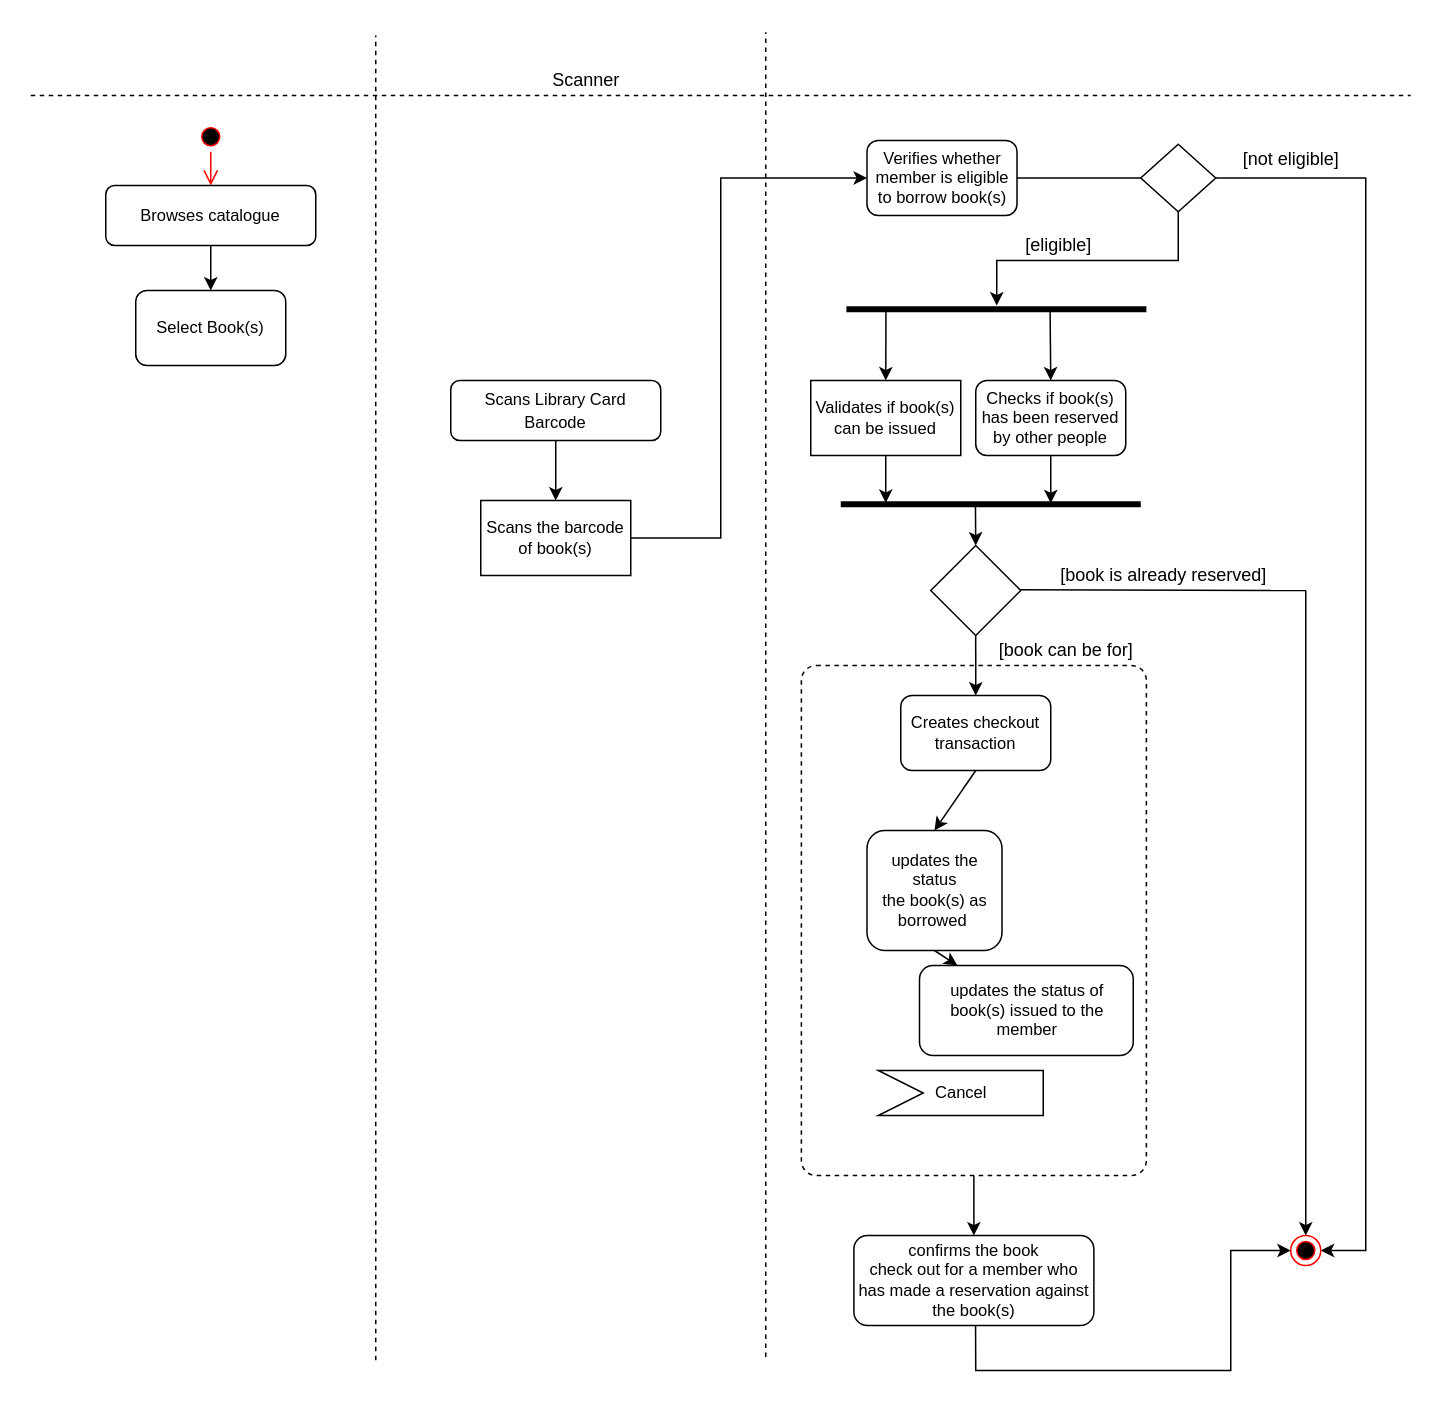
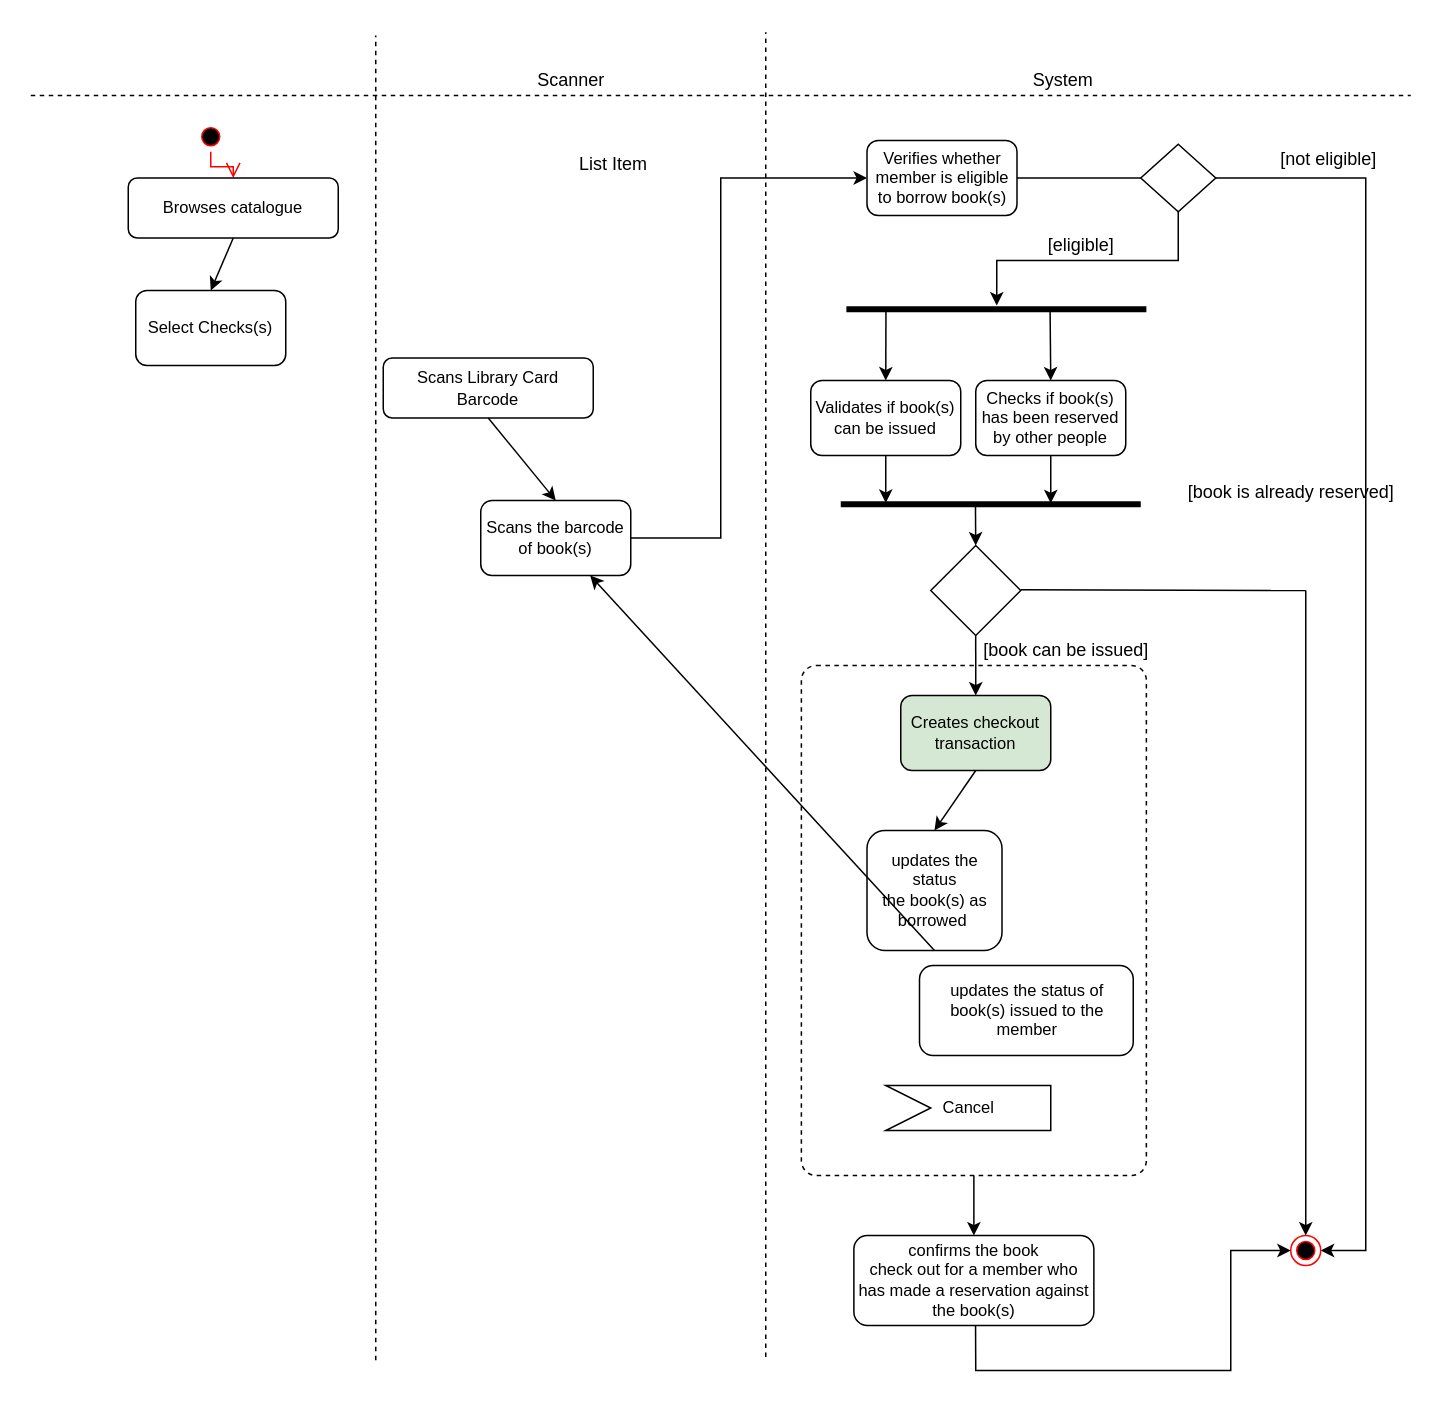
node "Scanner": moved (586, 80) -> (571, 80)
node "System": added
node "[not eligible]": moved (1291, 159) -> (1328, 159)
node "List Item": added
node "Browses catalogue": moved (211, 215) -> (233, 208)
node "[eligible]": moved (1058, 245) -> (1081, 245)
node "Select Book(s)": label "Select Book(s)" -> "Select Checks(s)"
node "Scans Library Card Barcode": moved (556, 410) -> (488, 388)
node "Validates if book(s) can be issued": shape rectangle -> rounded rectangle
node "Scans the barcode of book(s)": shape rectangle -> rounded rectangle
node "[book is already reserved]": moved (1163, 575) -> (1291, 493)
node "[book can be for]": label "[book can be for]" -> "[book can be issued]"
node "Creates checkout transaction": fillcolor #ffffff -> #d5e8d4
edge "updates the status the book(s) as borrowed" -> "updates the status of book(s) issued to the member": now "updates the status the book(s) as borrowed" -> "Scans the barcode of book(s)"
node "Cancel": moved (961, 1093) -> (968, 1108)
